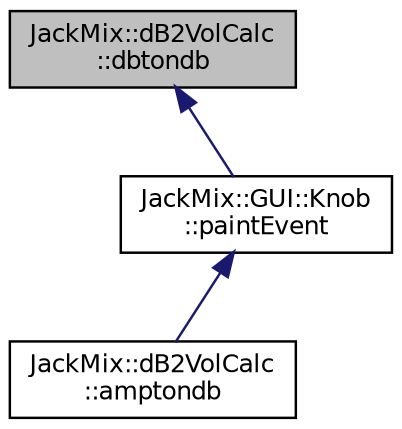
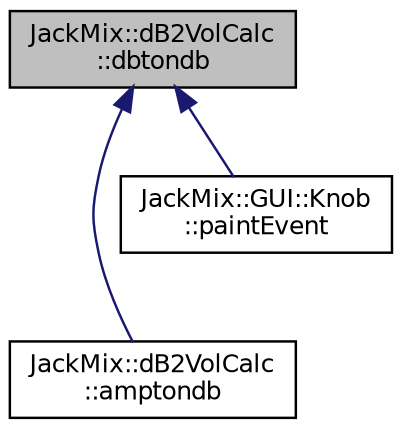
edge "JackMix::dB2VolCalc ::amptondb" -> "JackMix::GUI::Knob ::paintEvent": now "JackMix::dB2VolCalc ::amptondb" -> "JackMix::dB2VolCalc ::dbtondb"
